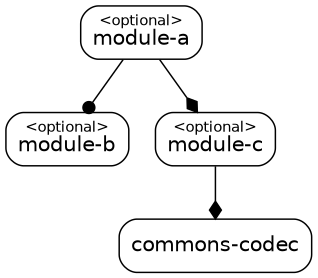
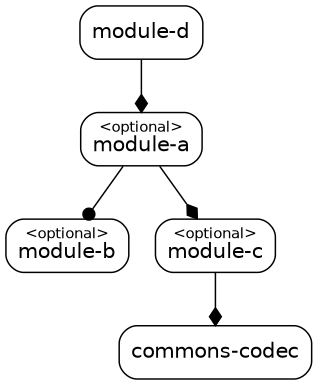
node "module-d": added
